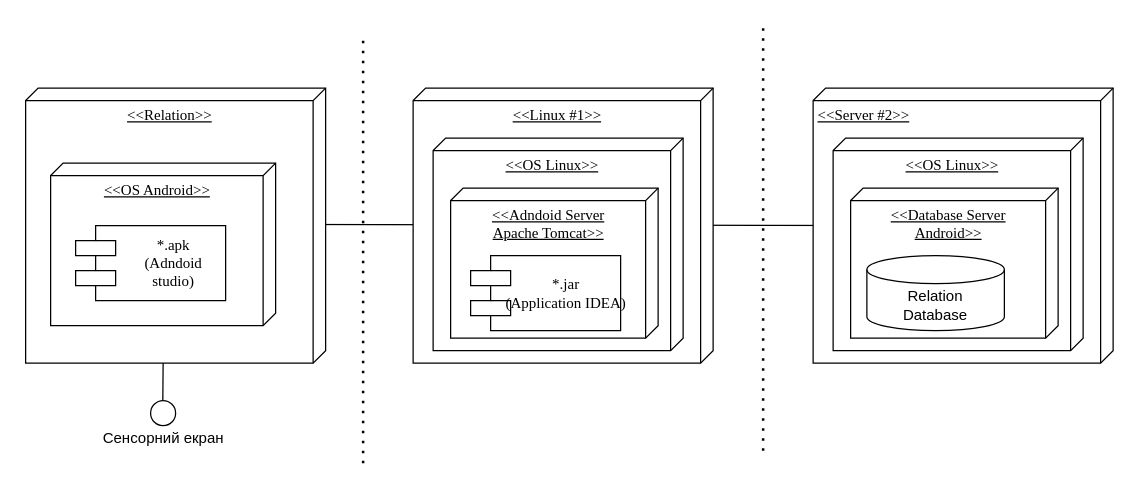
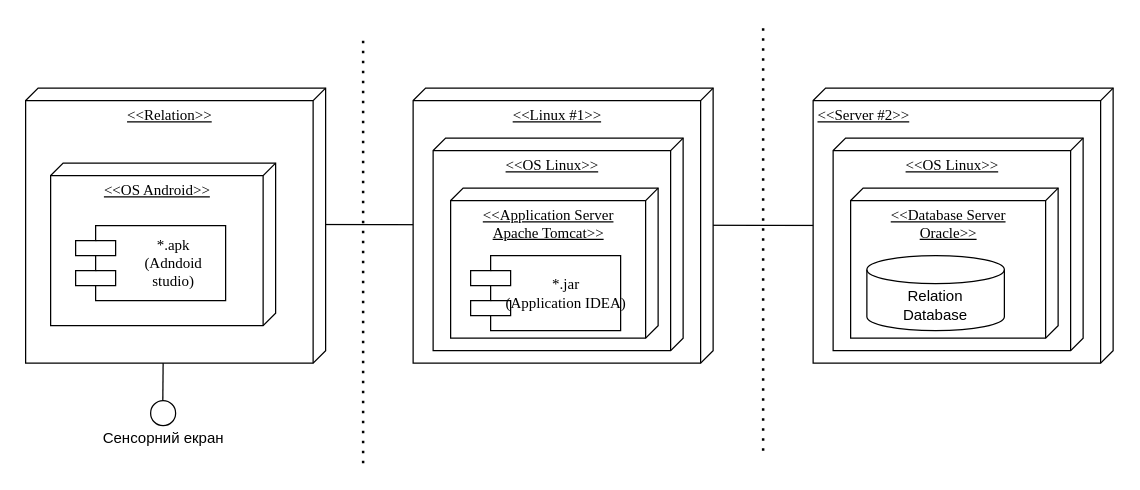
node "<<Adndoid Server Apache Tomcat>>": label "<<Adndoid Server Apache Tomcat>>" -> "<<Application Server Apache Tomcat>>"
node "<<Database Server Android>>": label "<<Database Server Android>>" -> "<<Database Server Oracle>>"
